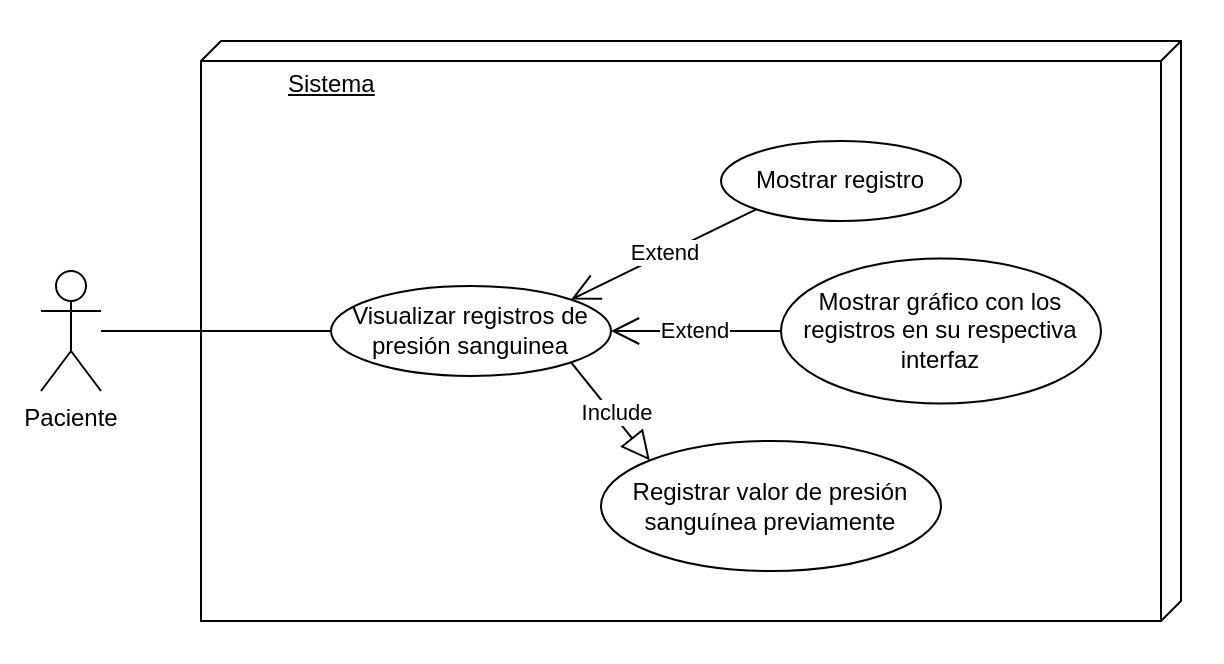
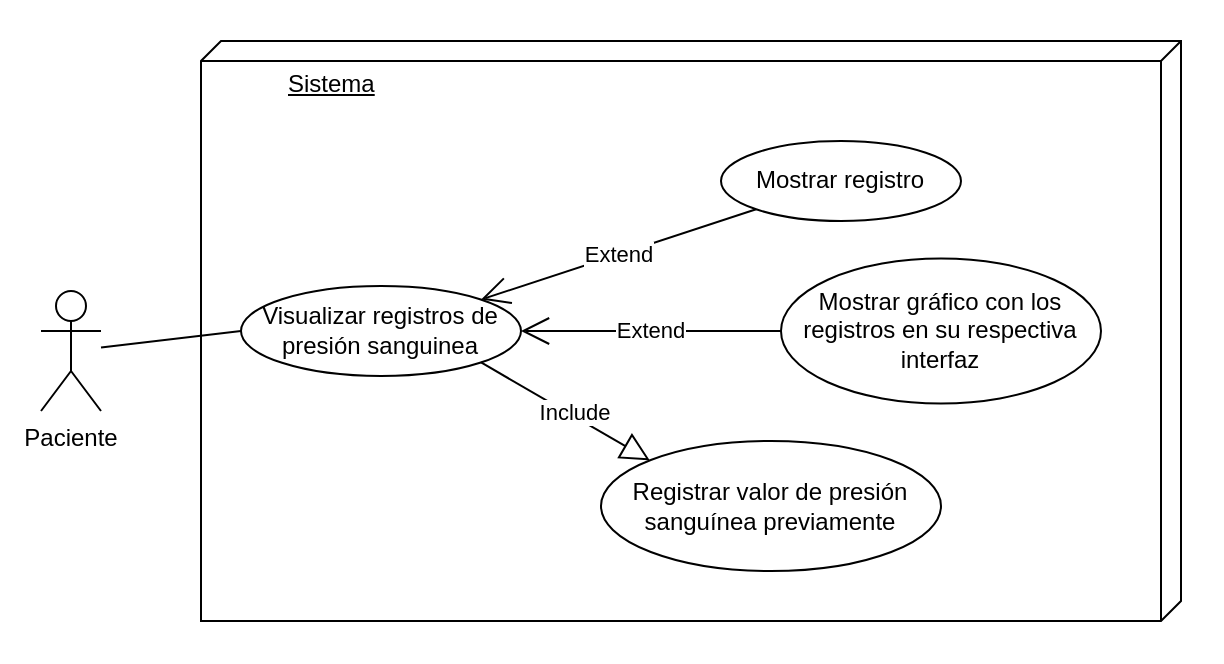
node "Paciente": moved (71, 331) -> (71, 351)
node "Visualizar registros de presión sanguinea": moved (471, 331) -> (381, 331)
